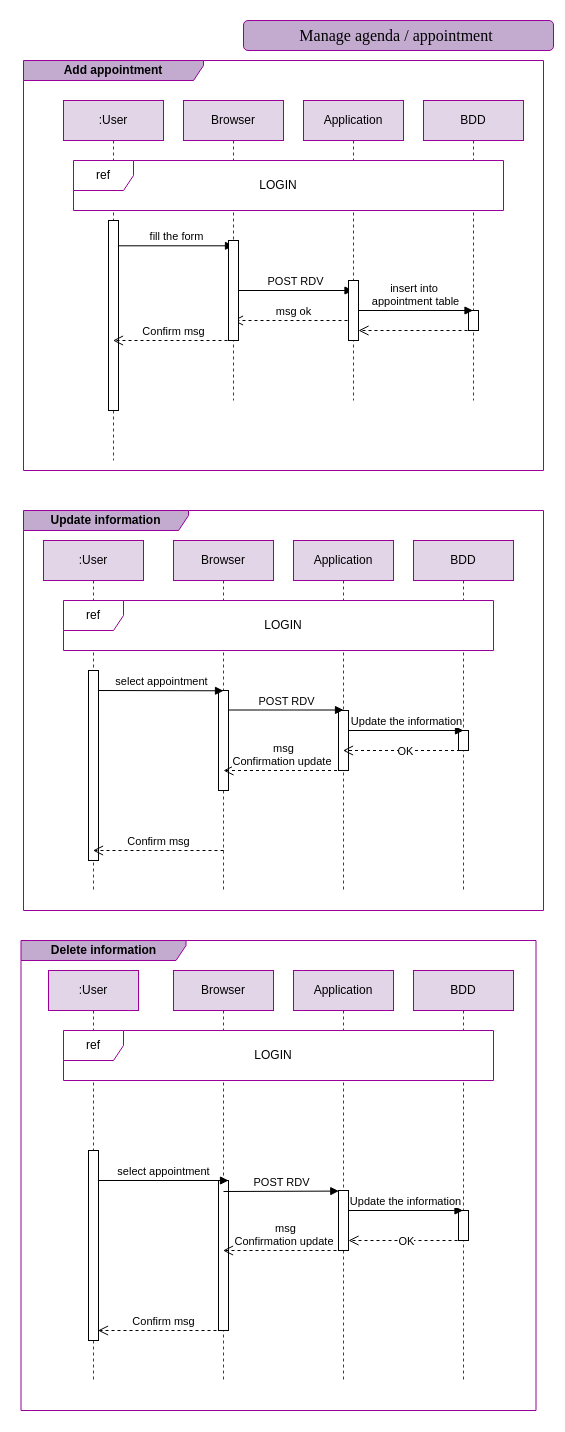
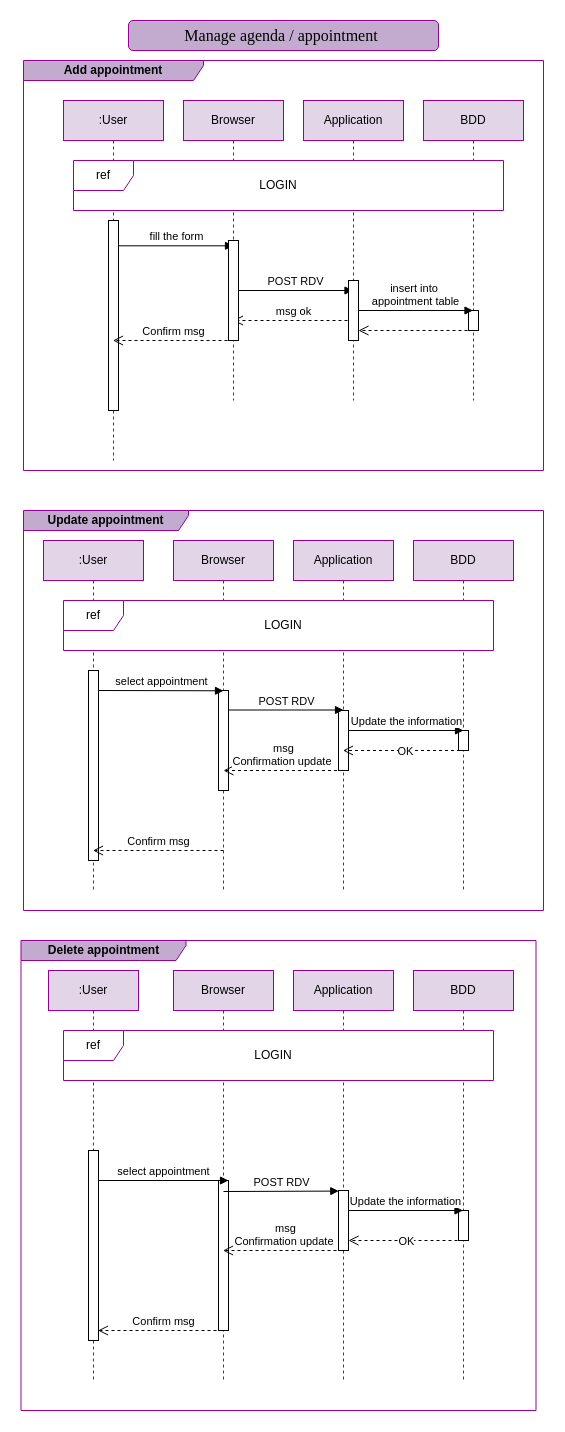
node "Manage agenda / appointment": moved (399, 36) -> (284, 36)
node "Update information": label "Update information" -> "Update appointment"
node "Delete information": label "Delete information" -> "Delete appointment"
